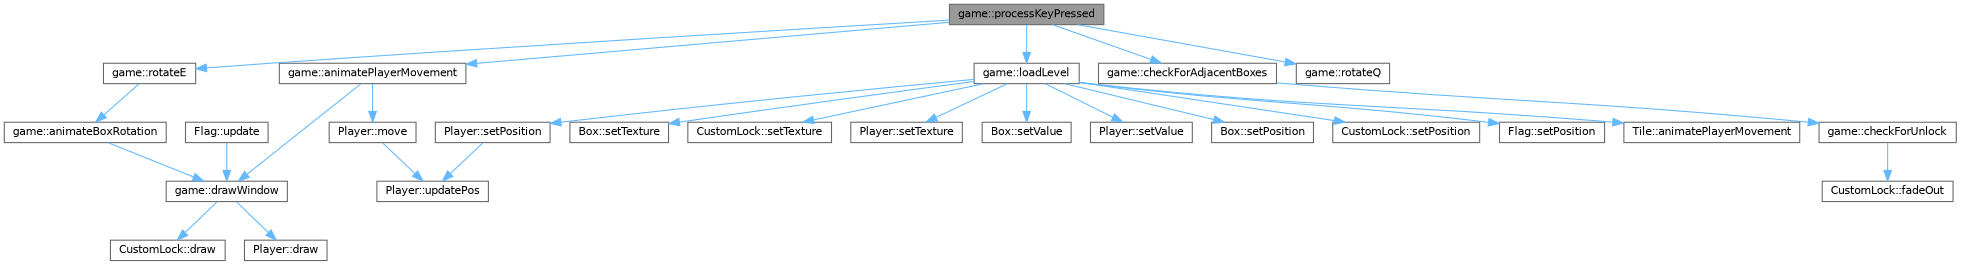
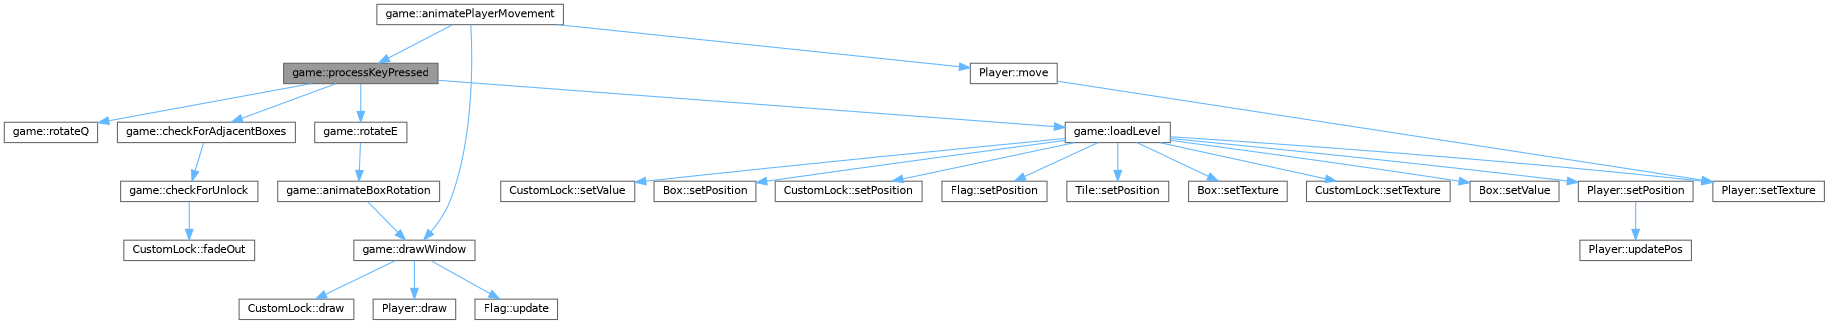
edge "game::processKeyPressed" -> "game::animatePlayerMovement": reversed
node "Player::setValue": label "Player::setValue" -> "CustomLock::setValue"
node "Tile::animatePlayerMovement": label "Tile::animatePlayerMovement" -> "Tile::setPosition"
edge "Flag::update" -> "game::drawWindow": reversed
edge "Player::move" -> "Player::updatePos": now "Player::move" -> "Player::setTexture"
